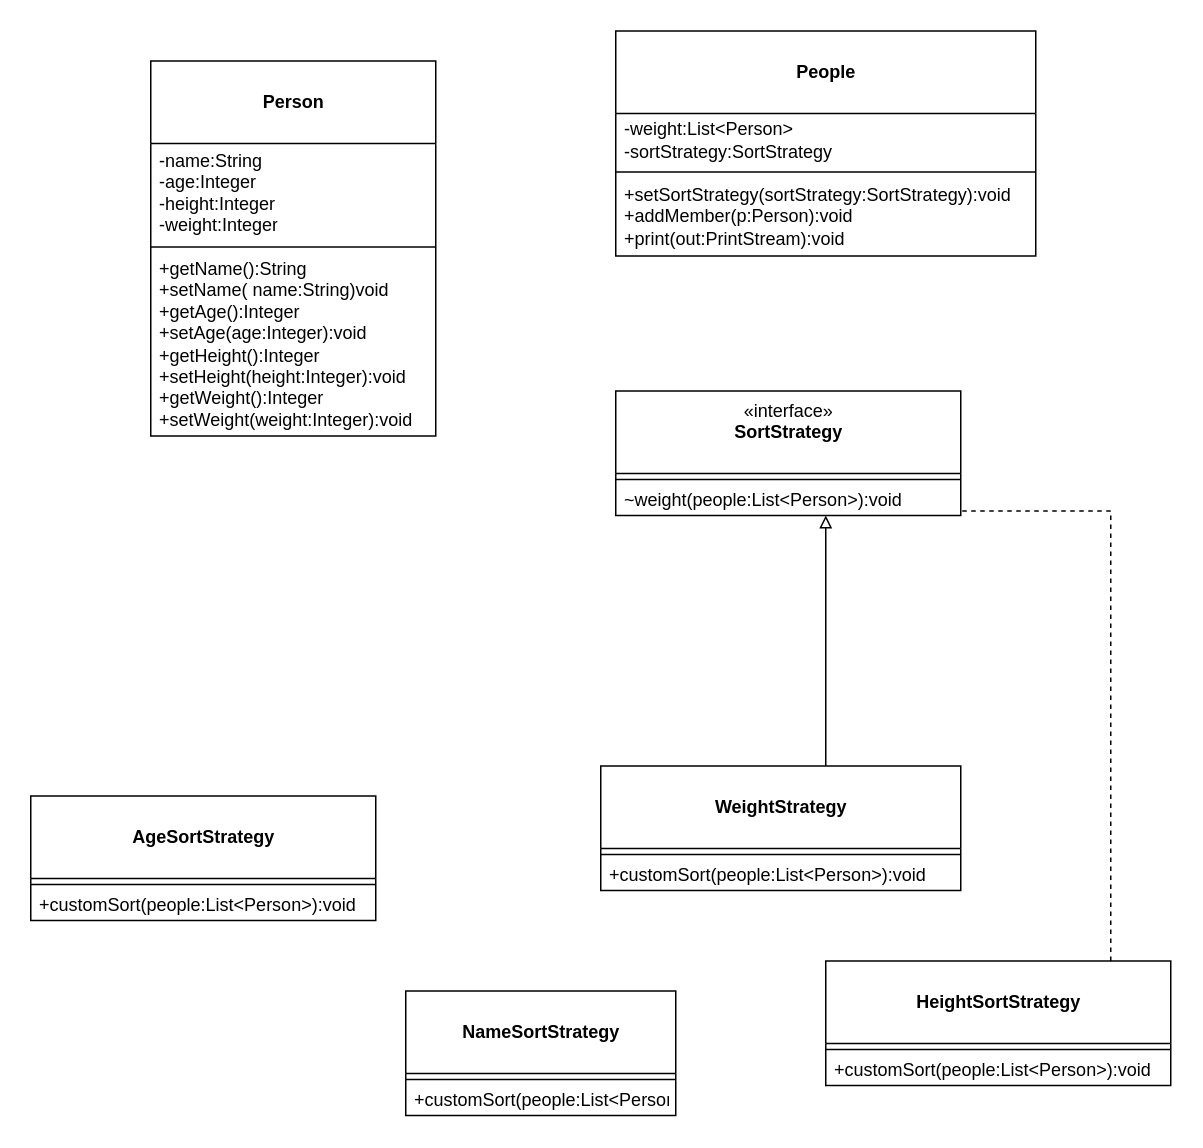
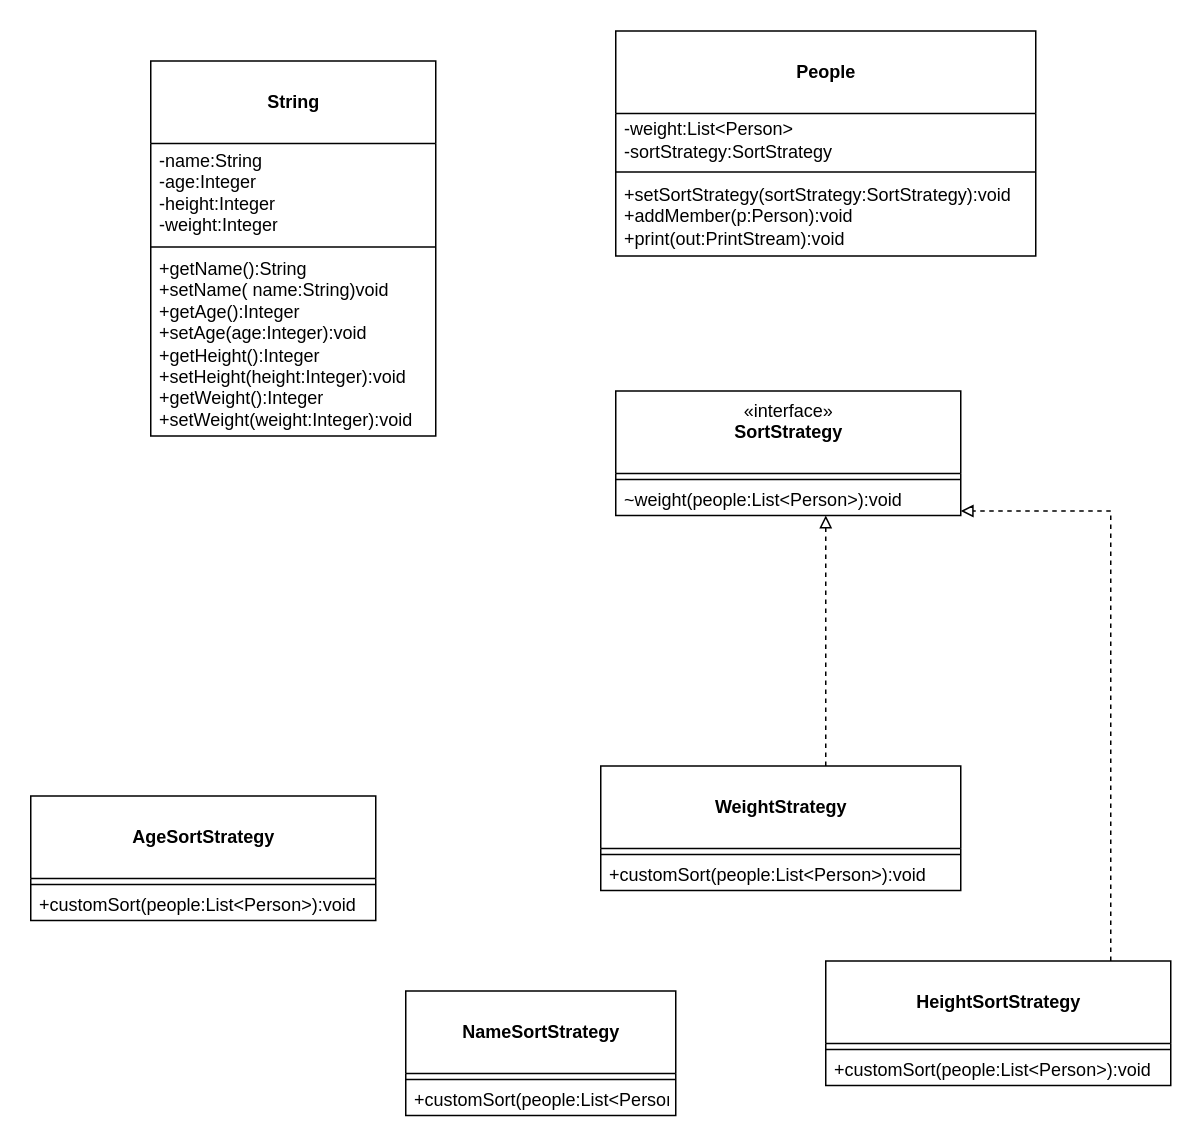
node "Person": label "Person" -> "String"
edge "«interface» SortStrategy" -- "HeightSortStrategy": arrowhead none -> block
edge "WeightStrategy" -> "«interface» SortStrategy": style solid -> dashed
